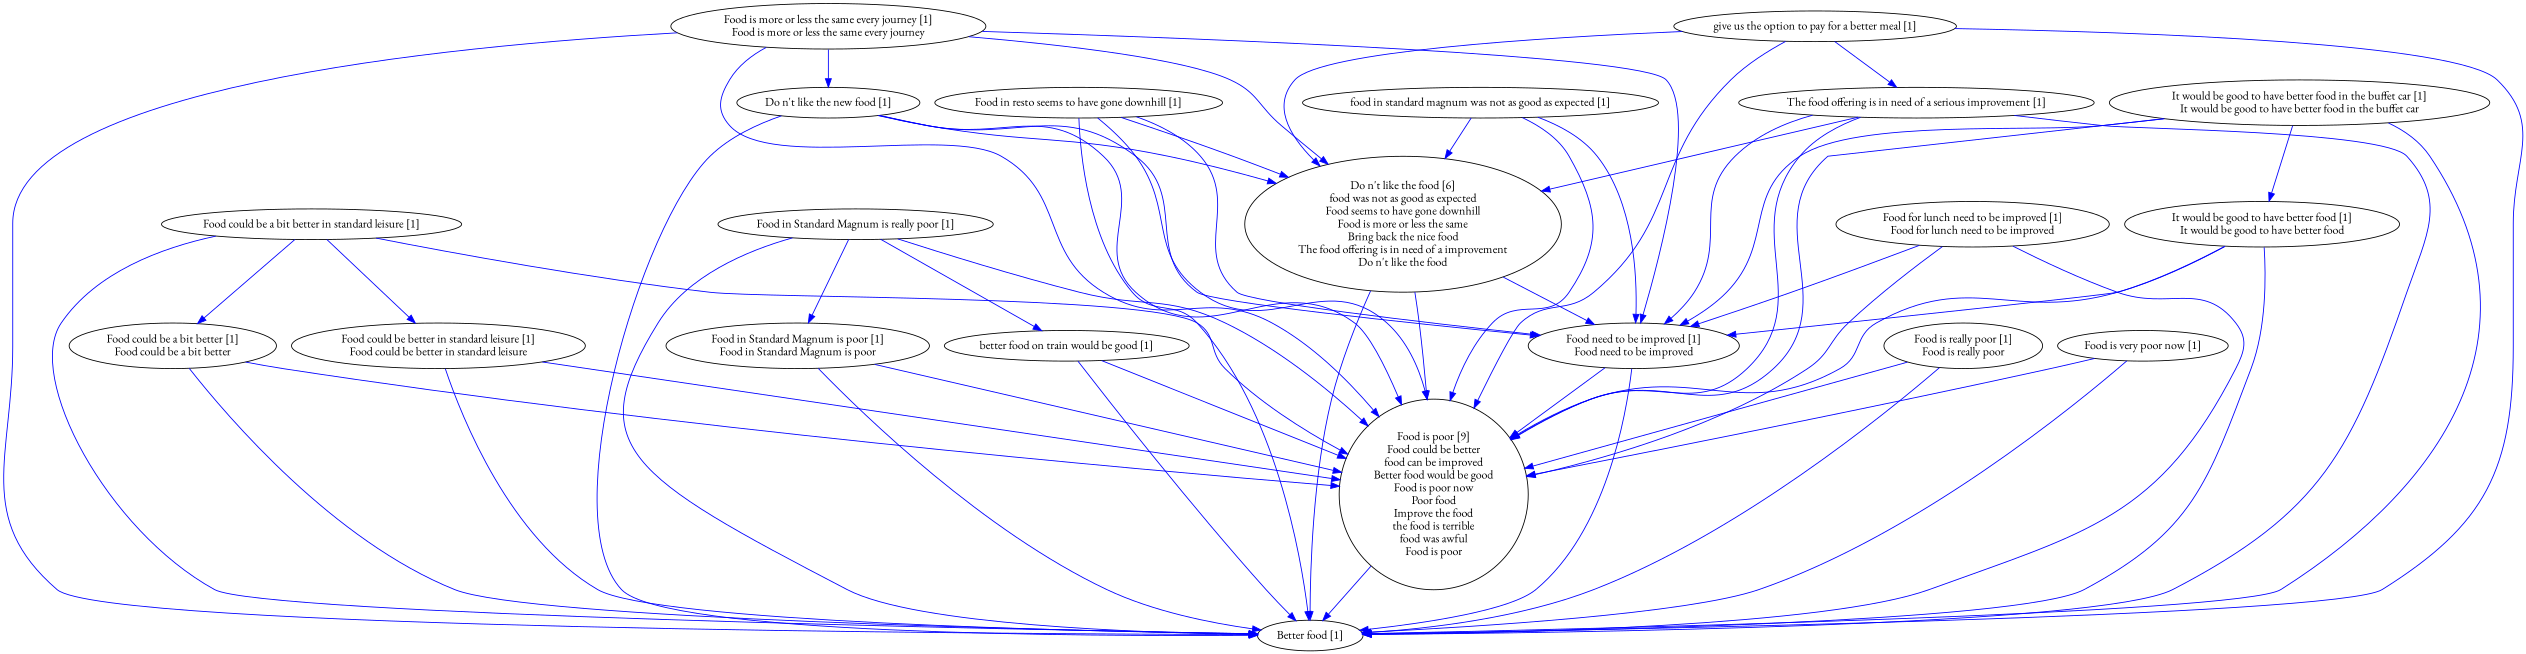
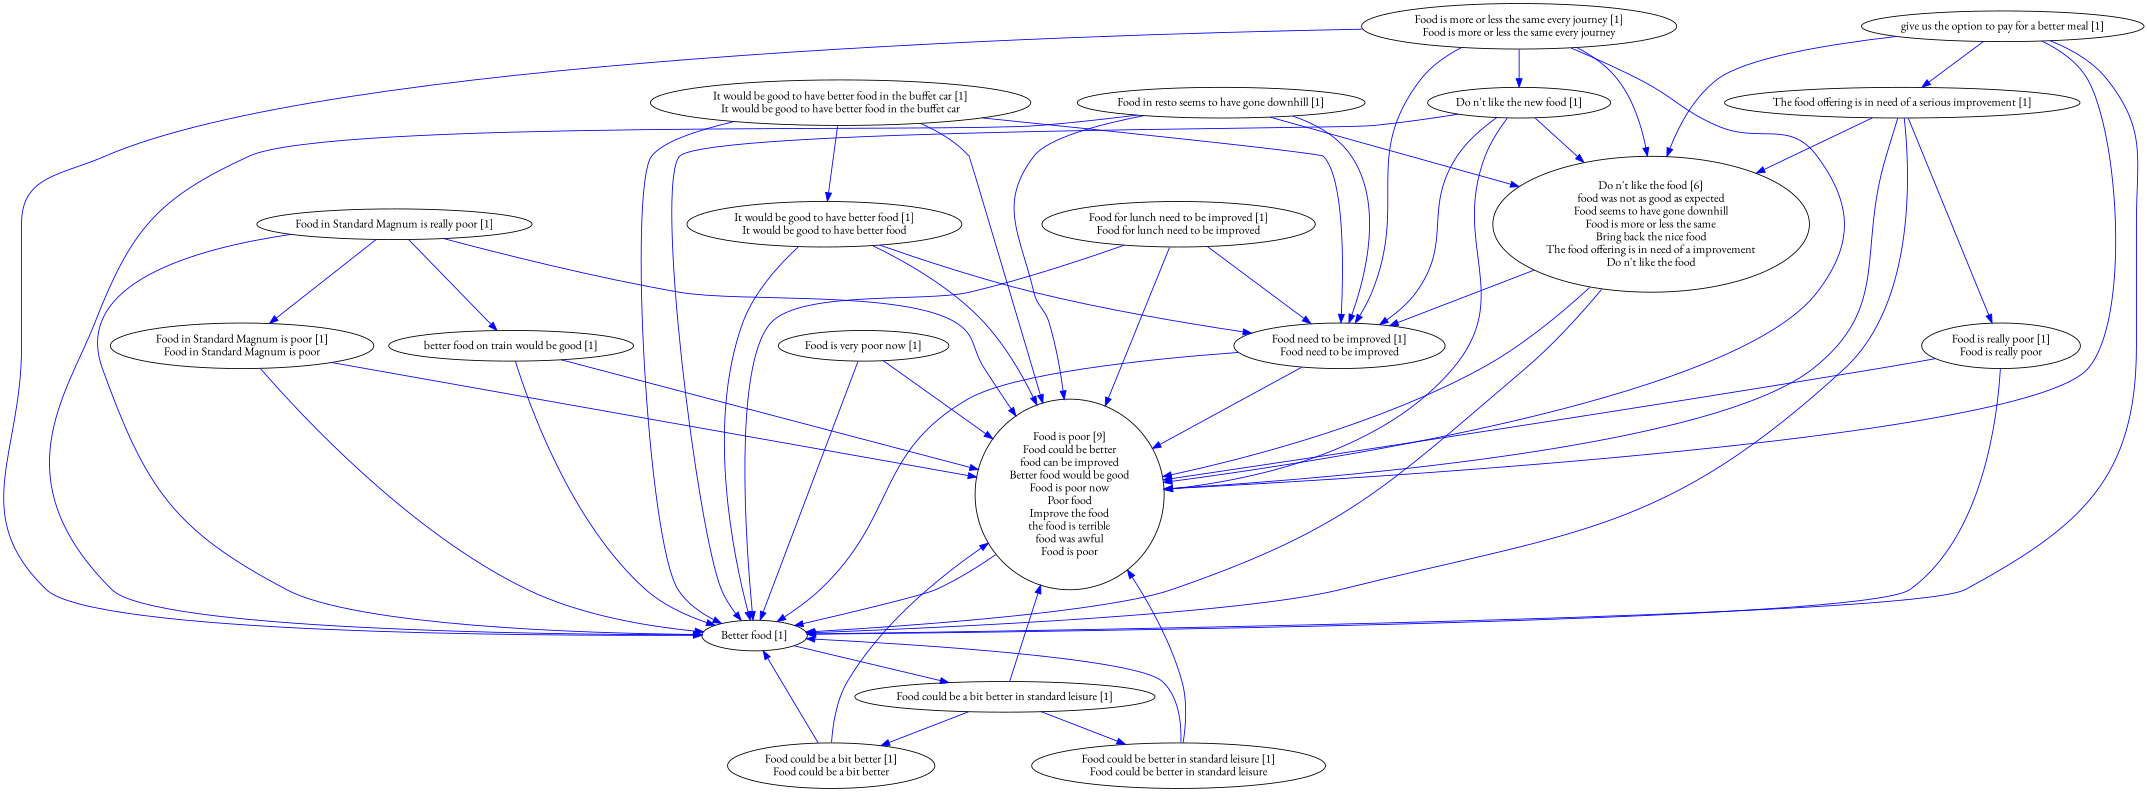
node "food in standard magnum was not as good as expected [1]": removed
edge "The food offering is in need of a serious improvement [1]" -> "Food need to be improved [1] Food need to be improved": now "The food offering is in need of a serious improvement [1]" -> "Food is really poor [1] Food is really poor"
edge "Food could be a bit better in standard leisure [1]" -> "Better food [1]": reversed
